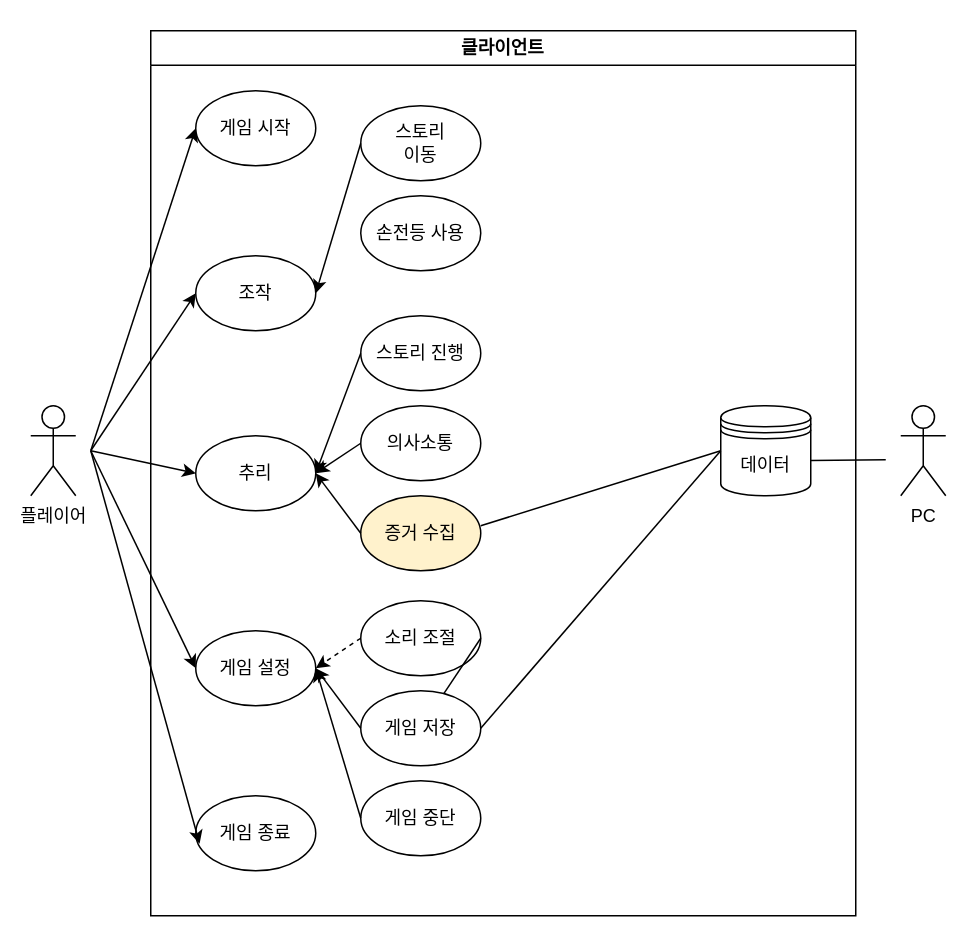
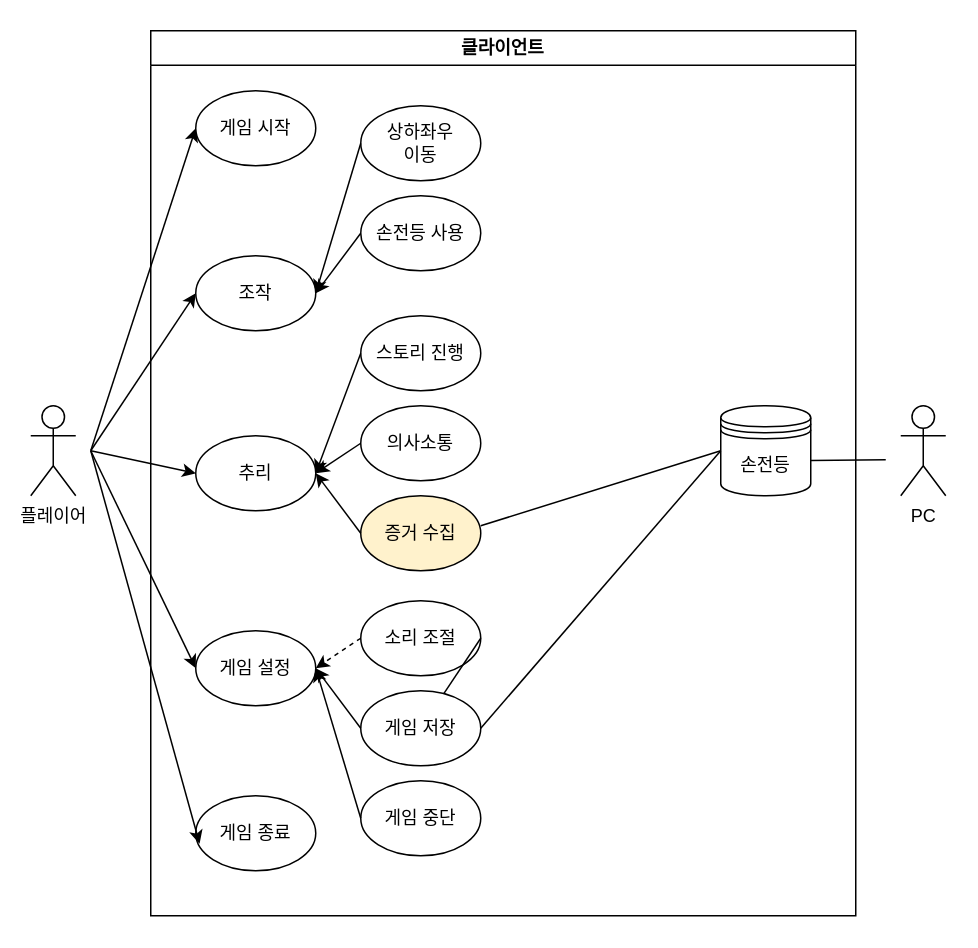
node "스토리 이동": label "스토리 이동" -> "상하좌우 이동"
edge "손전등 사용" -> "조작": added
node "데이터": label "데이터" -> "손전등"
